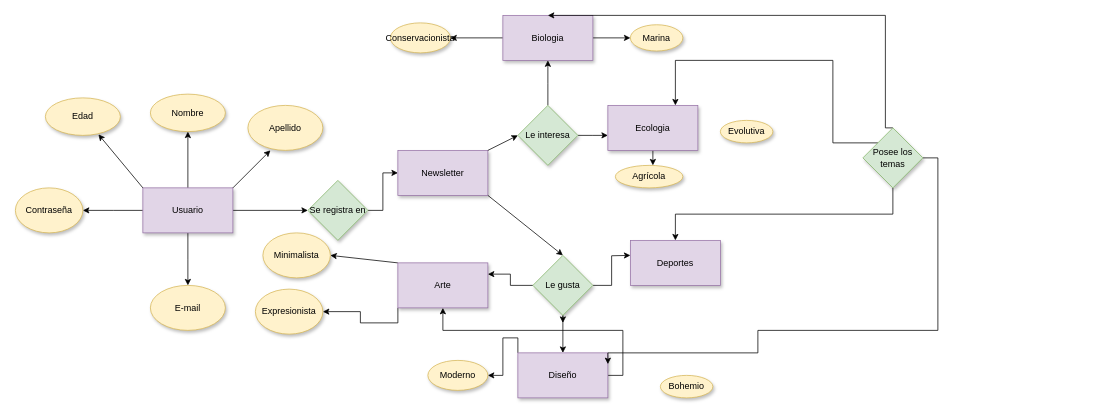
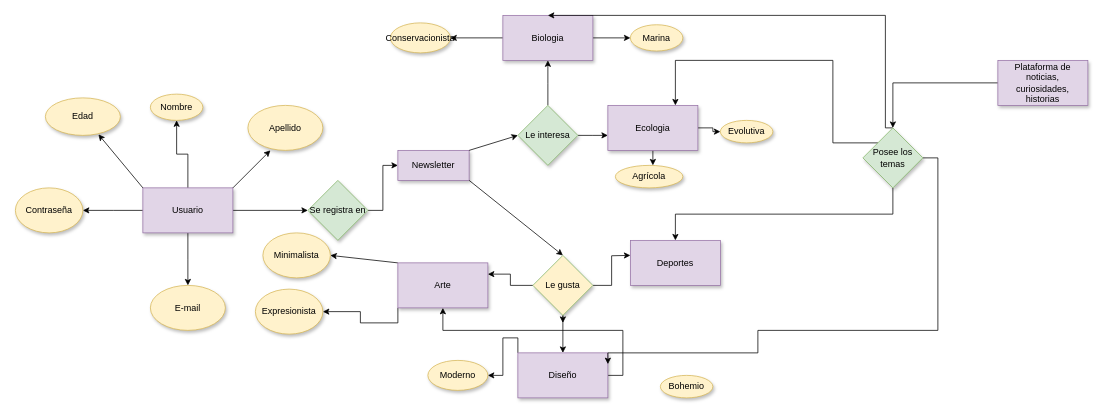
node "Plataforma de noticias, curiosidades, historias": added
node "Nombre": size 75x38 -> 53x26
edge "Plataforma de noticias, curiosidades, historias" -> "Posee los temas": added
edge "Ecologia" -> "Evolutiva": added
node "Newsletter": size 90x45 -> 71x30
node "Le gusta": fillcolor #d5e8d4 -> #fff2cc
